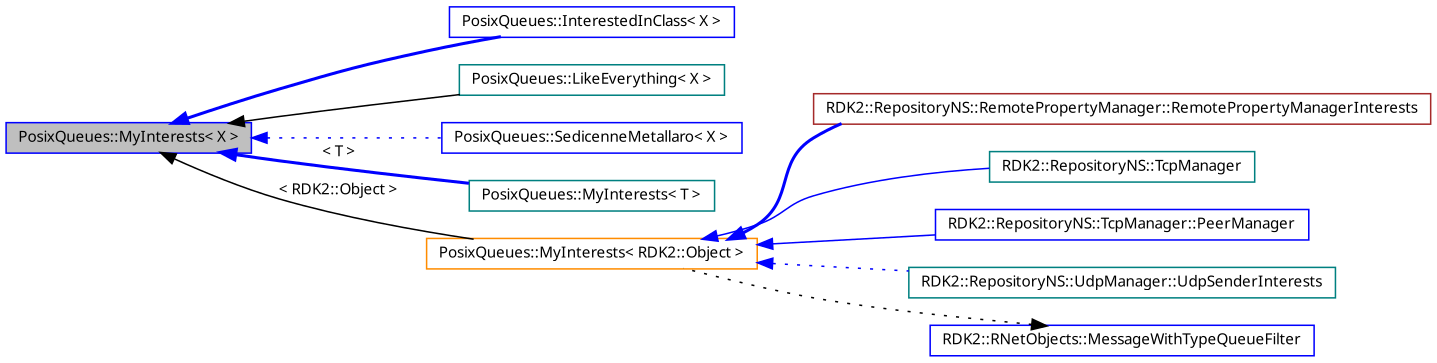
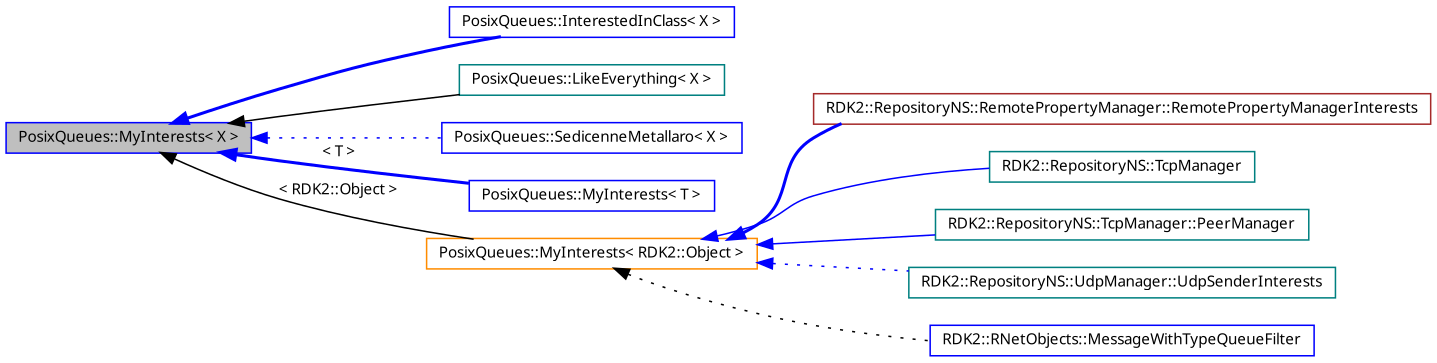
node "PosixQueues::MyInterests< T >": color teal -> blue
node "RDK2::RepositoryNS::TcpManager::PeerManager": color blue -> teal
edge "PosixQueues::MyInterests< RDK2::Object >" -> "RDK2::RNetObjects::MessageWithTypeQueueFilter": reversed
